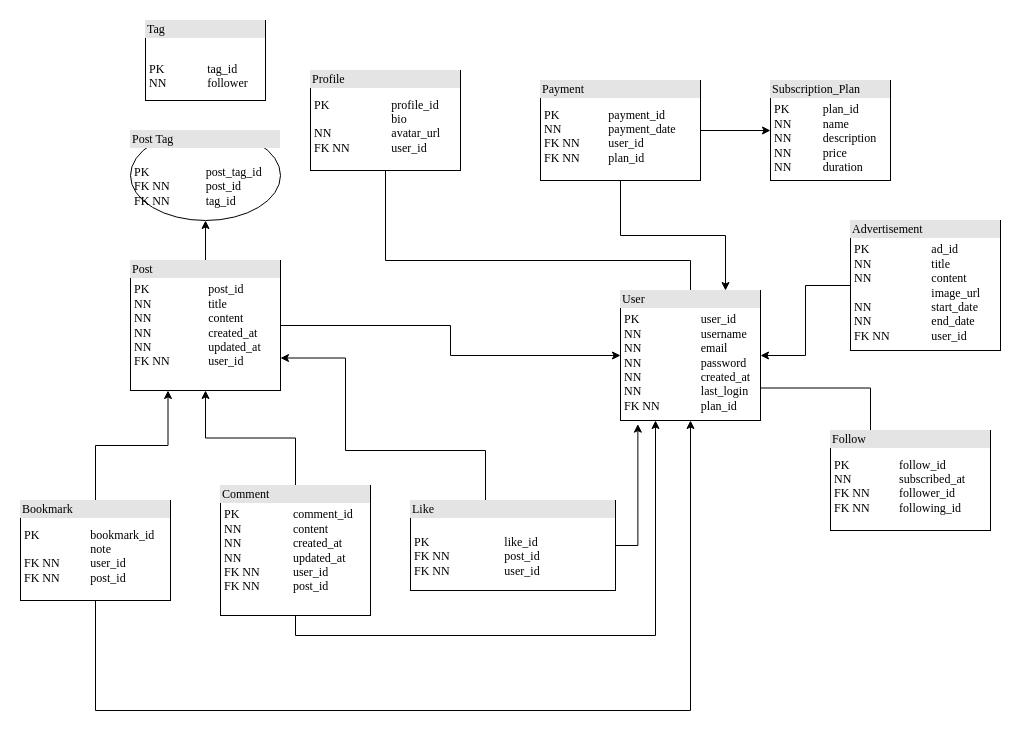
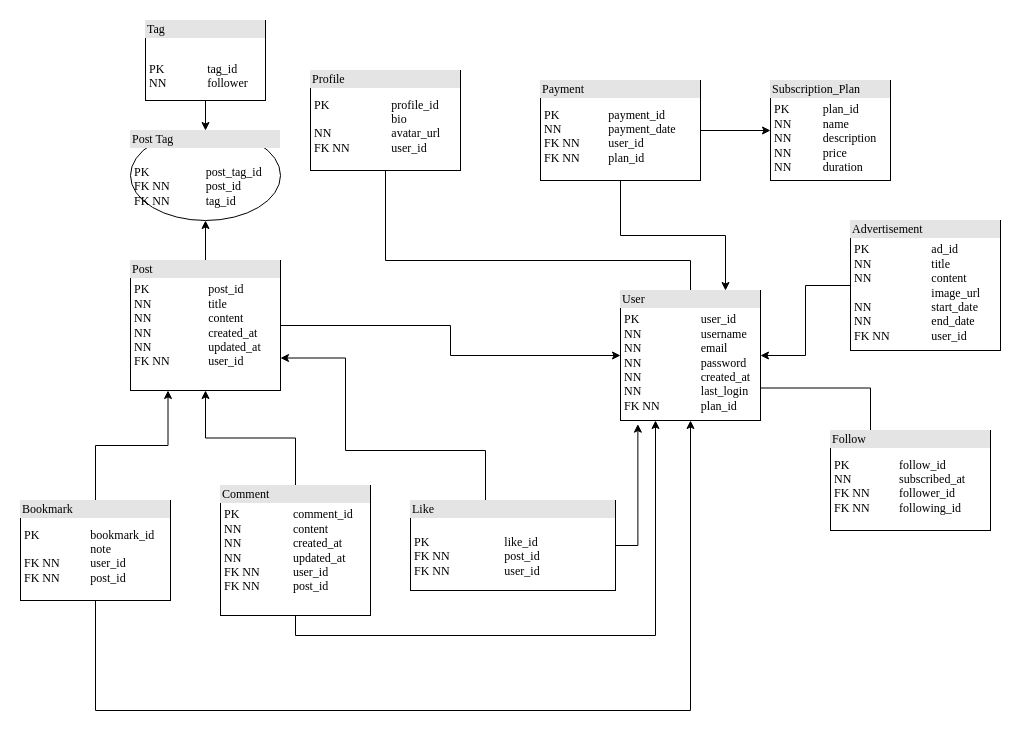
edge "Tag PK NN tag_id follower" -> "Post Tag PK FK NN FK NN post_tag_id post_id tag_id": added
